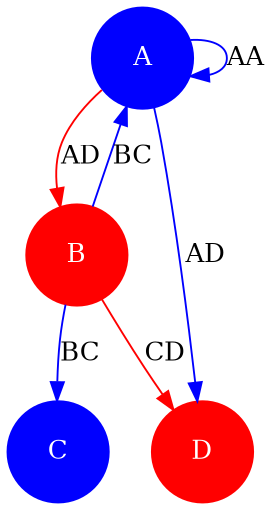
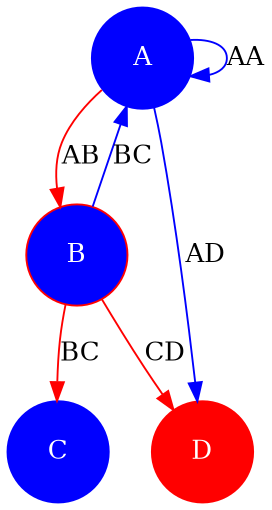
edge "A" -> "B": label "AD" -> "AB"
node "B": fillcolor Red -> Blue
edge "B" -> "C": color Blue -> Red
